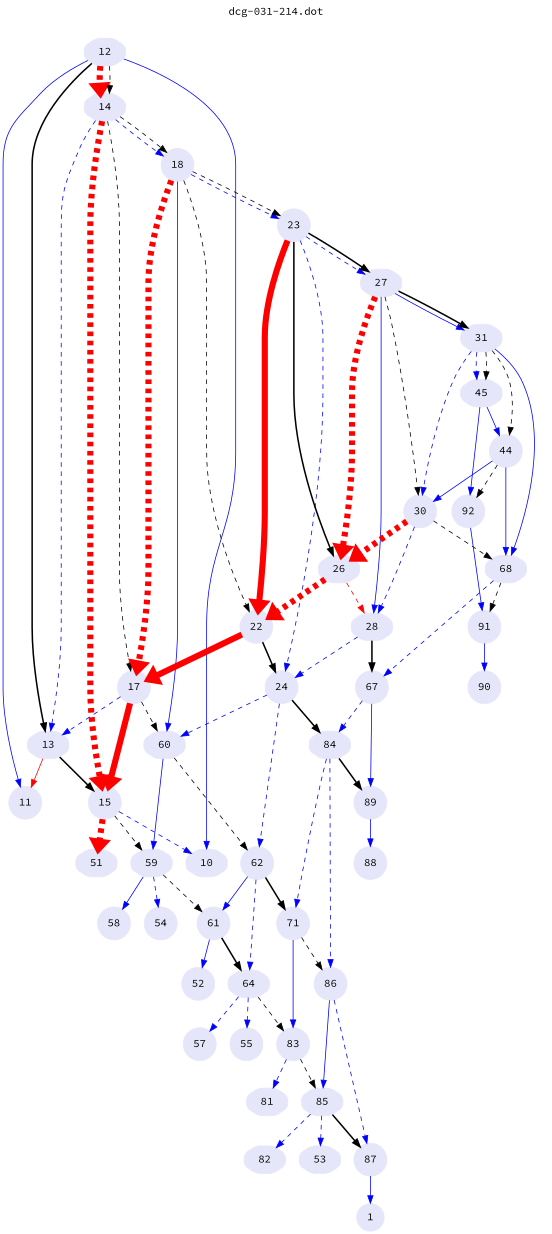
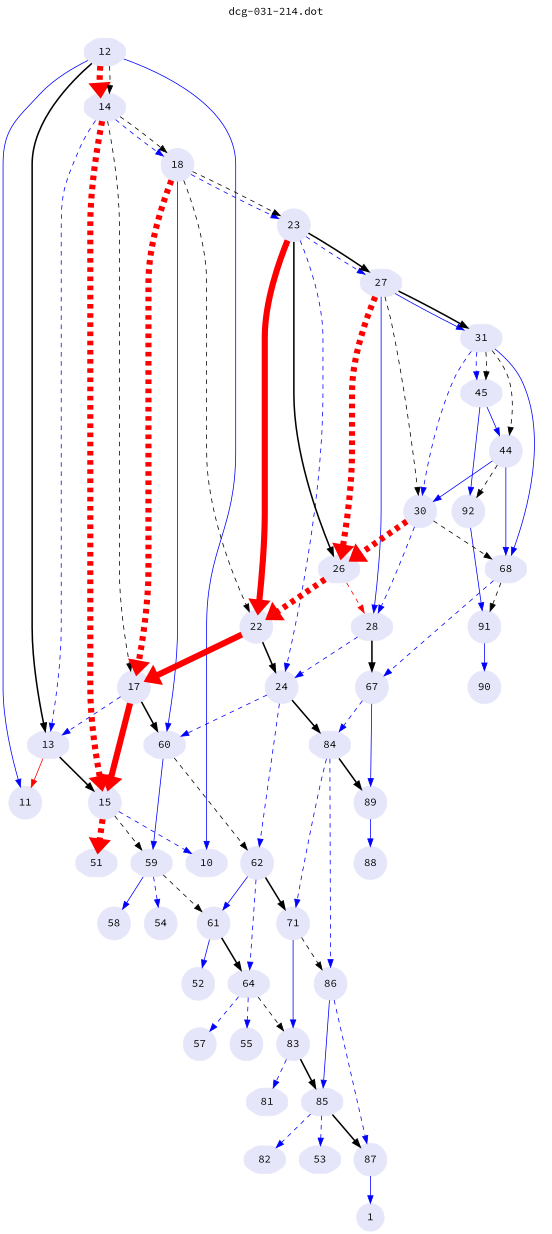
edge "17" -> "60": style dashed -> bold
edge "83" -> "85": style dashed -> bold
